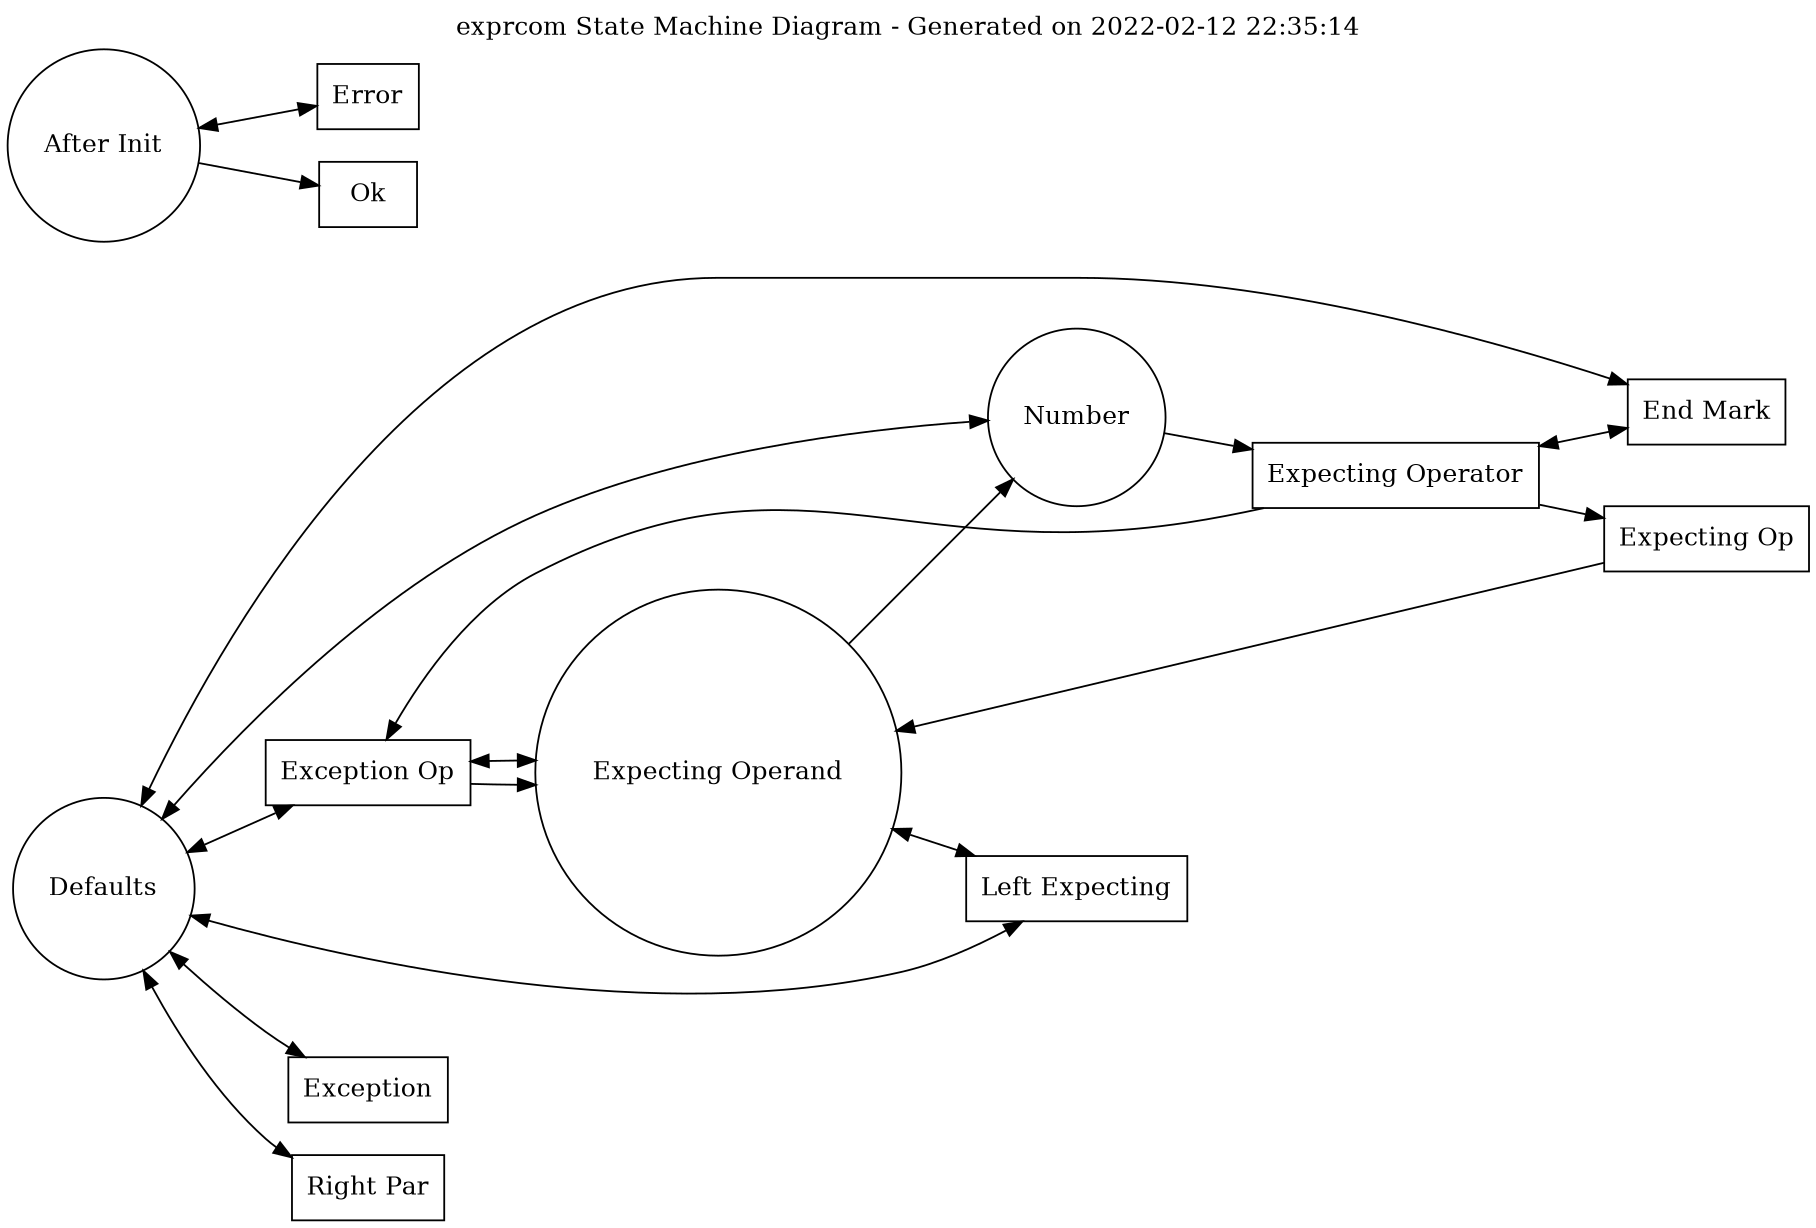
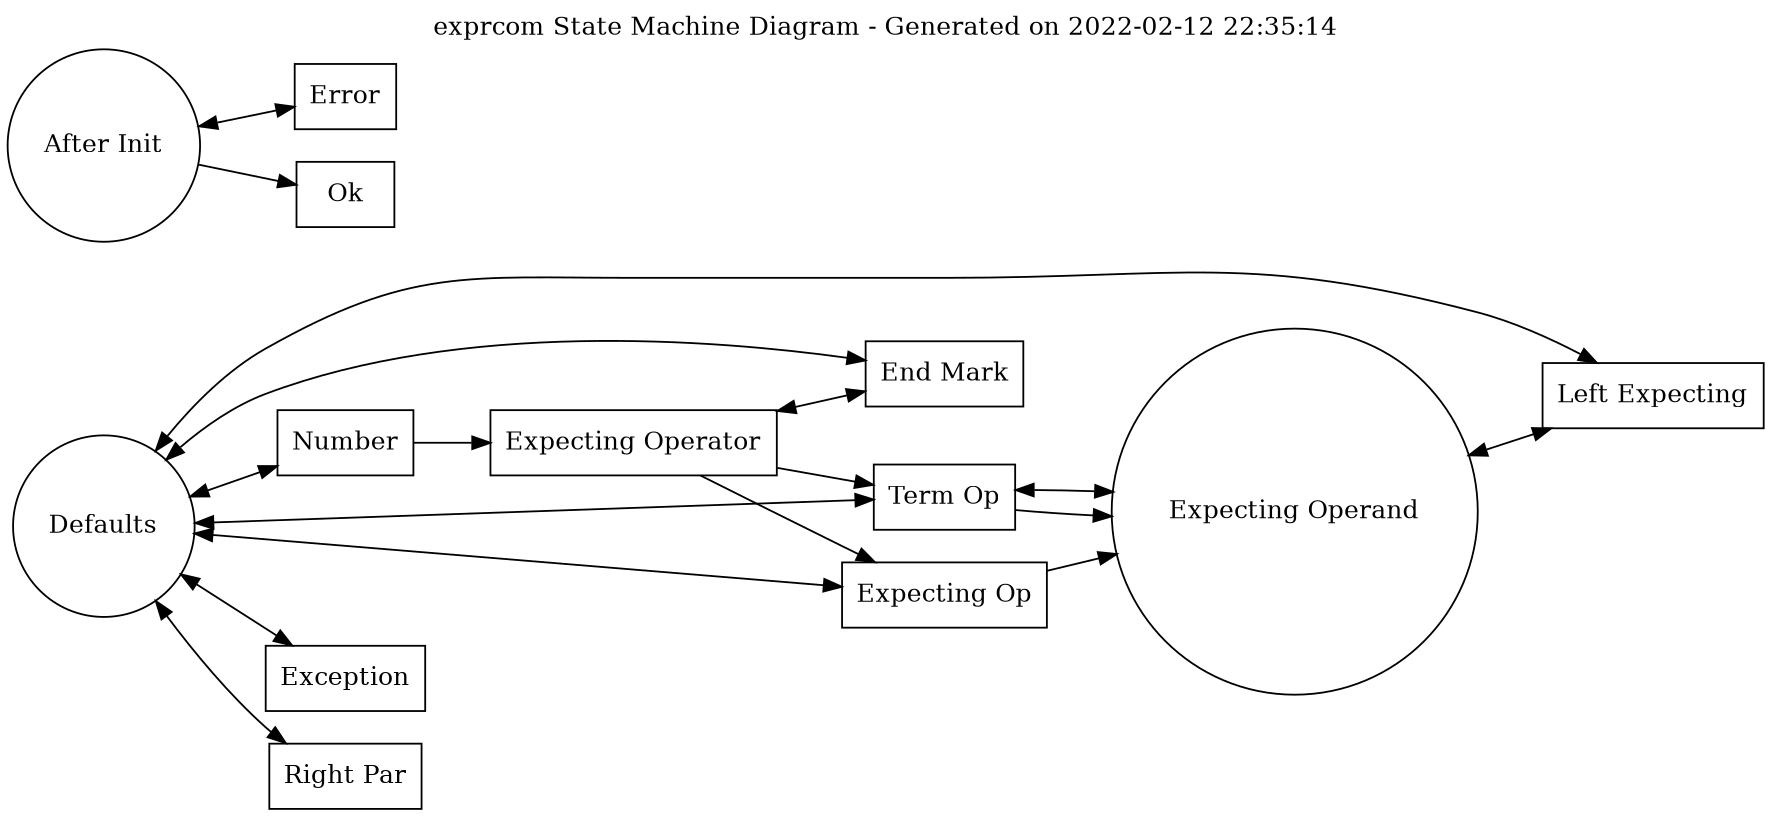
node "Number": shape circle -> box
edge "Defaults" -- "Expecting Op": added
edge "Expecting Operand" -> "Number": removed
node "Exception Op": label "Exception Op" -> "Term Op"
